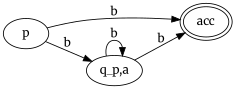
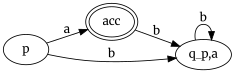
edge "p" -> "acc": label "b" -> "a"
edge "q_p,a" -> "acc": reversed
